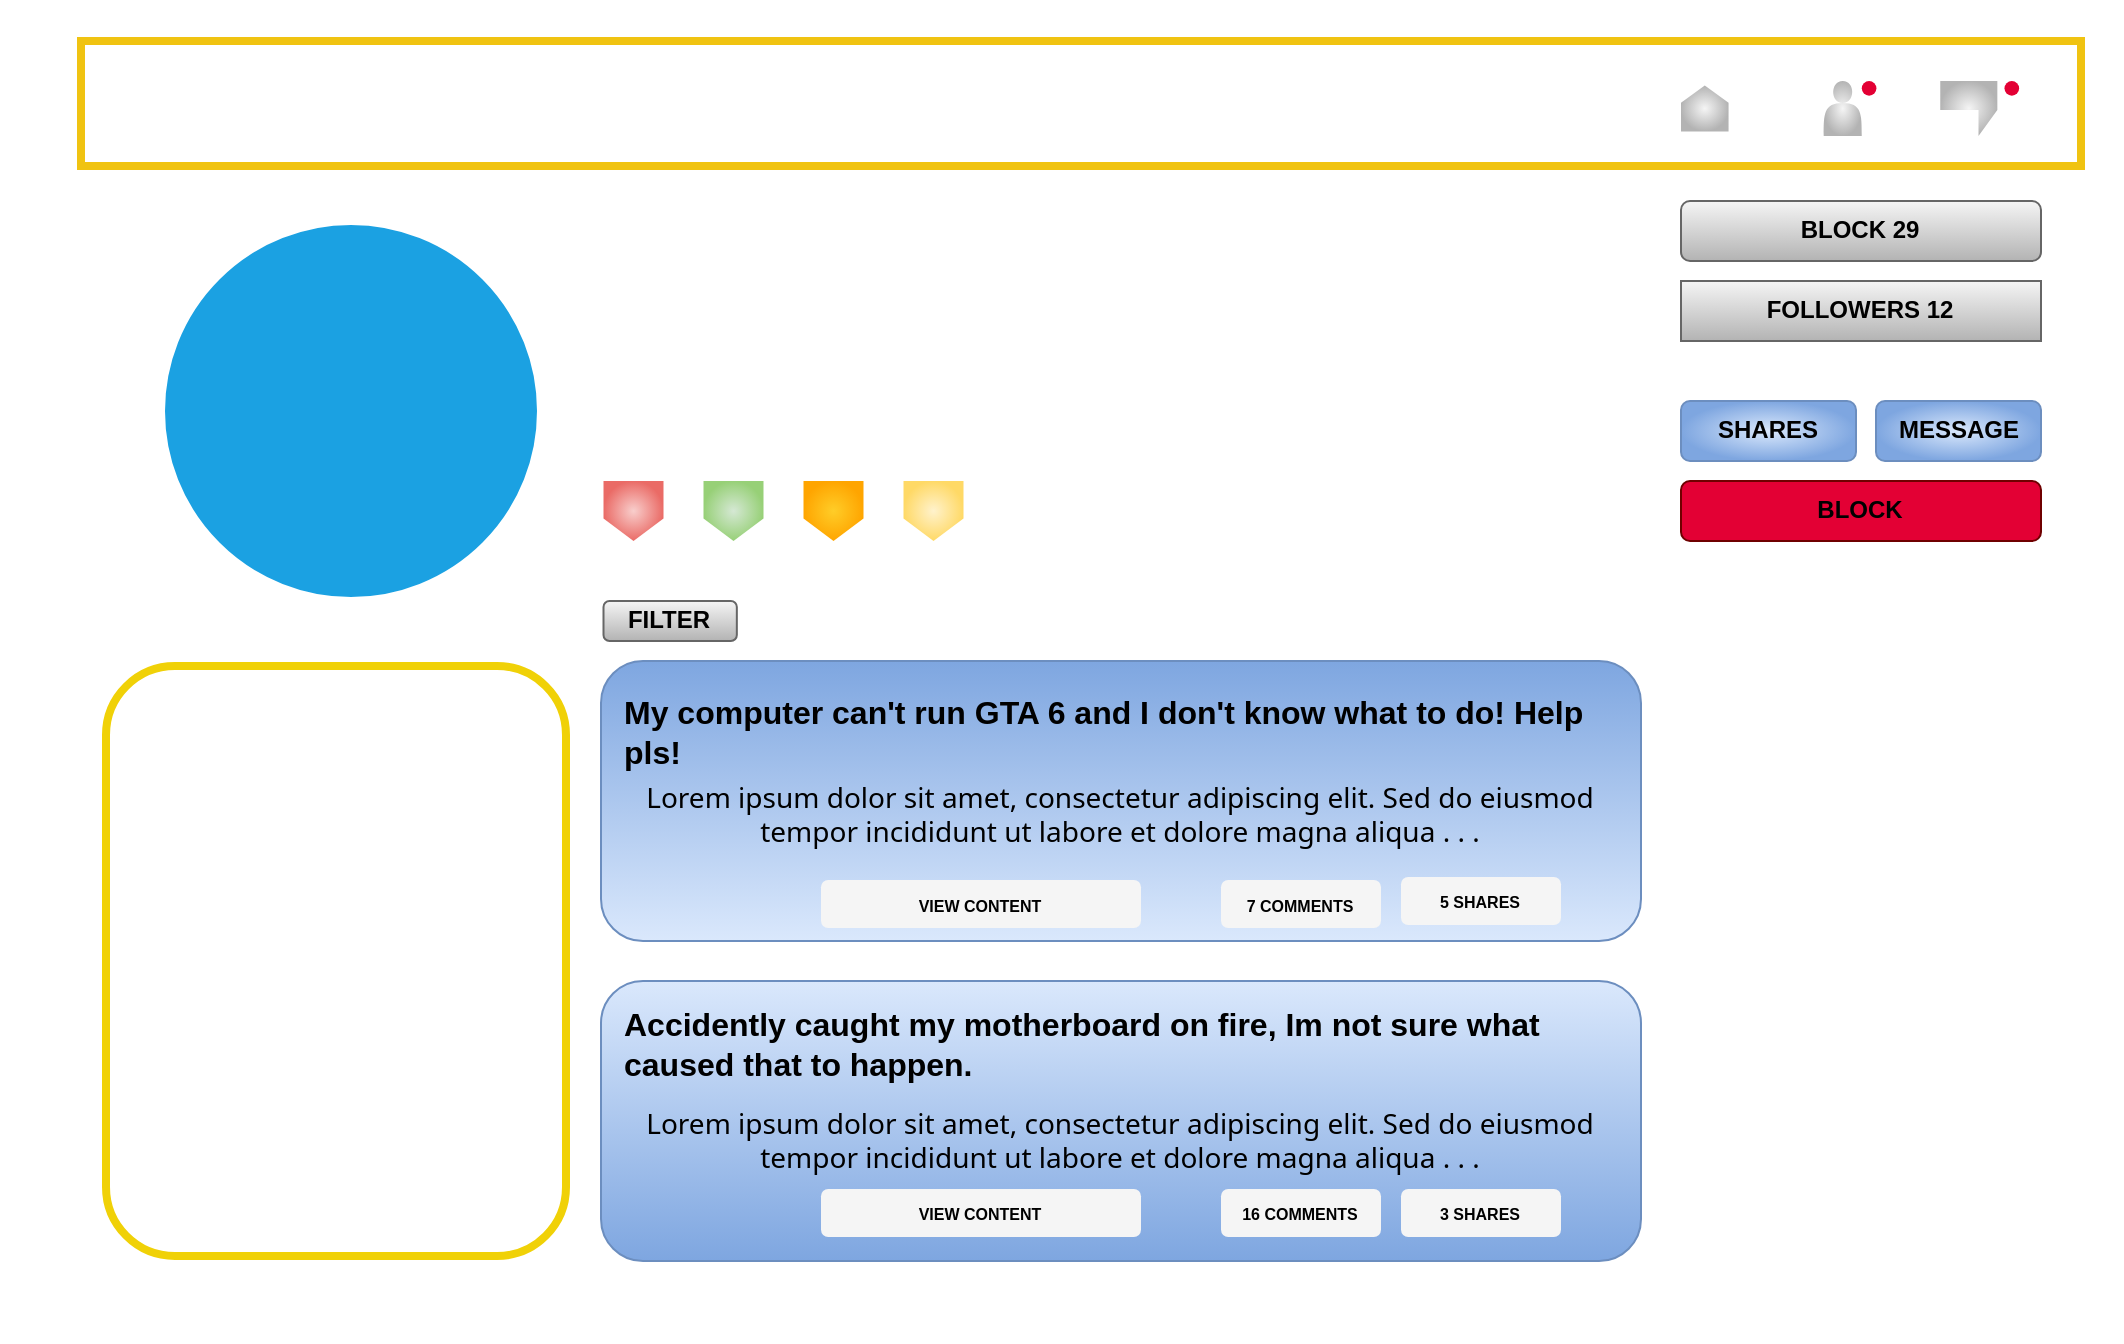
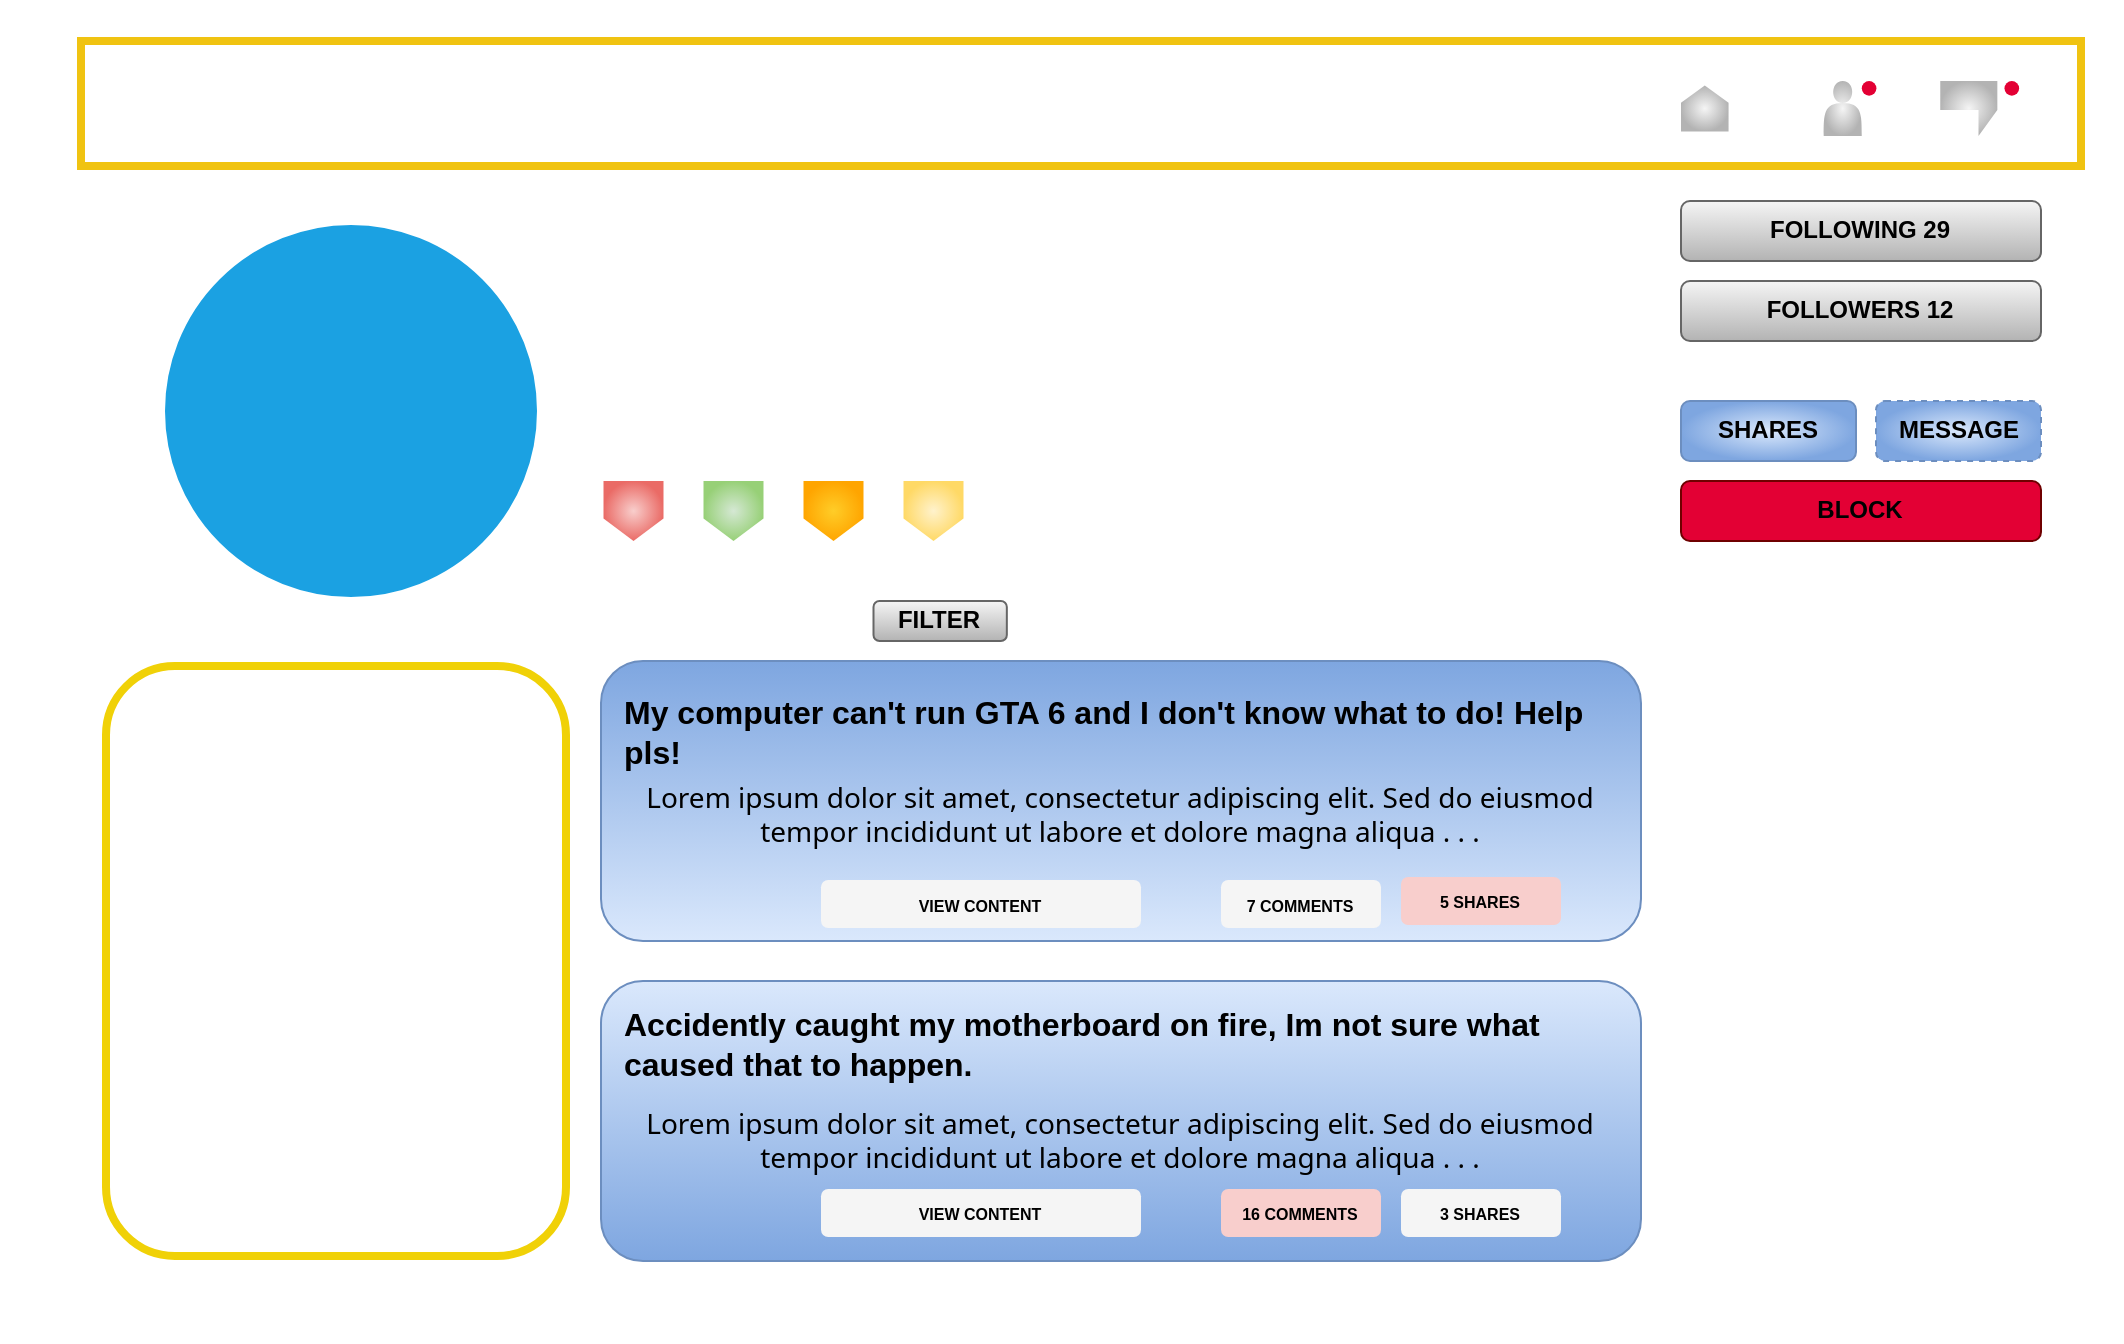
node "BLOCK 29": label "BLOCK 29" -> "FOLLOWING 29"
node "FOLLOWERS 12": shape rectangle -> rounded rectangle
node "MESSAGE": style solid -> dashed
node "FILTER": moved (670, 621) -> (940, 621)
node "5 SHARES": fillcolor #f5f5f5 -> #f8cecc
node "16 COMMENTS": fillcolor #f5f5f5 -> #f8cecc
